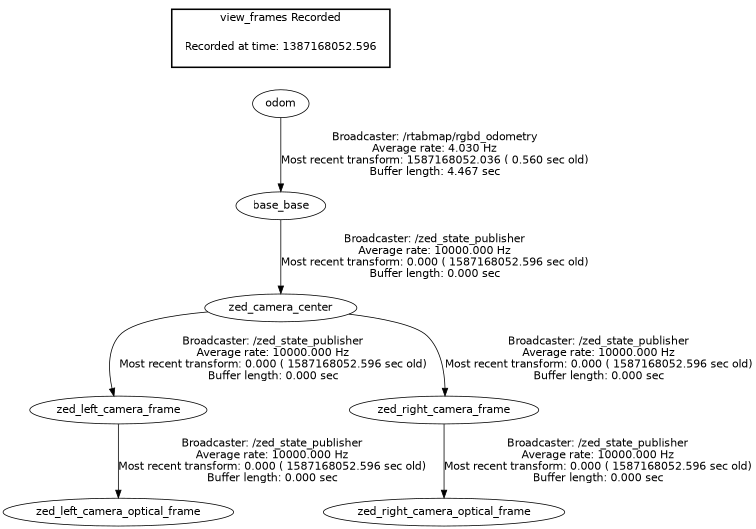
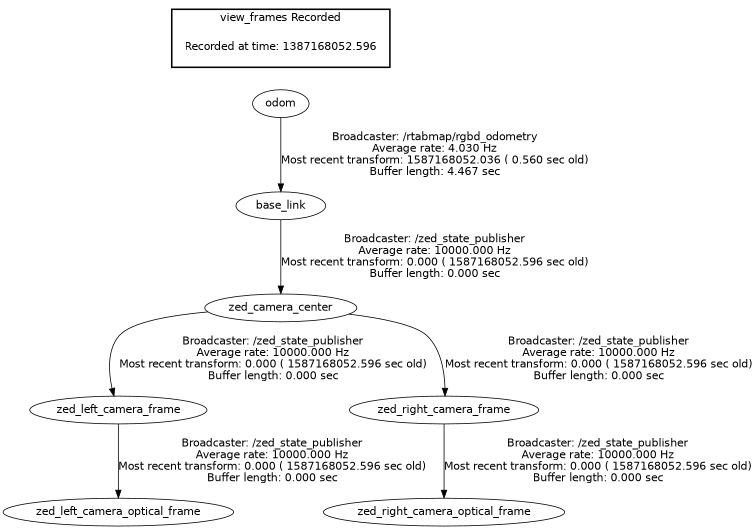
node "base_base": label "base_base" -> "base_link"
